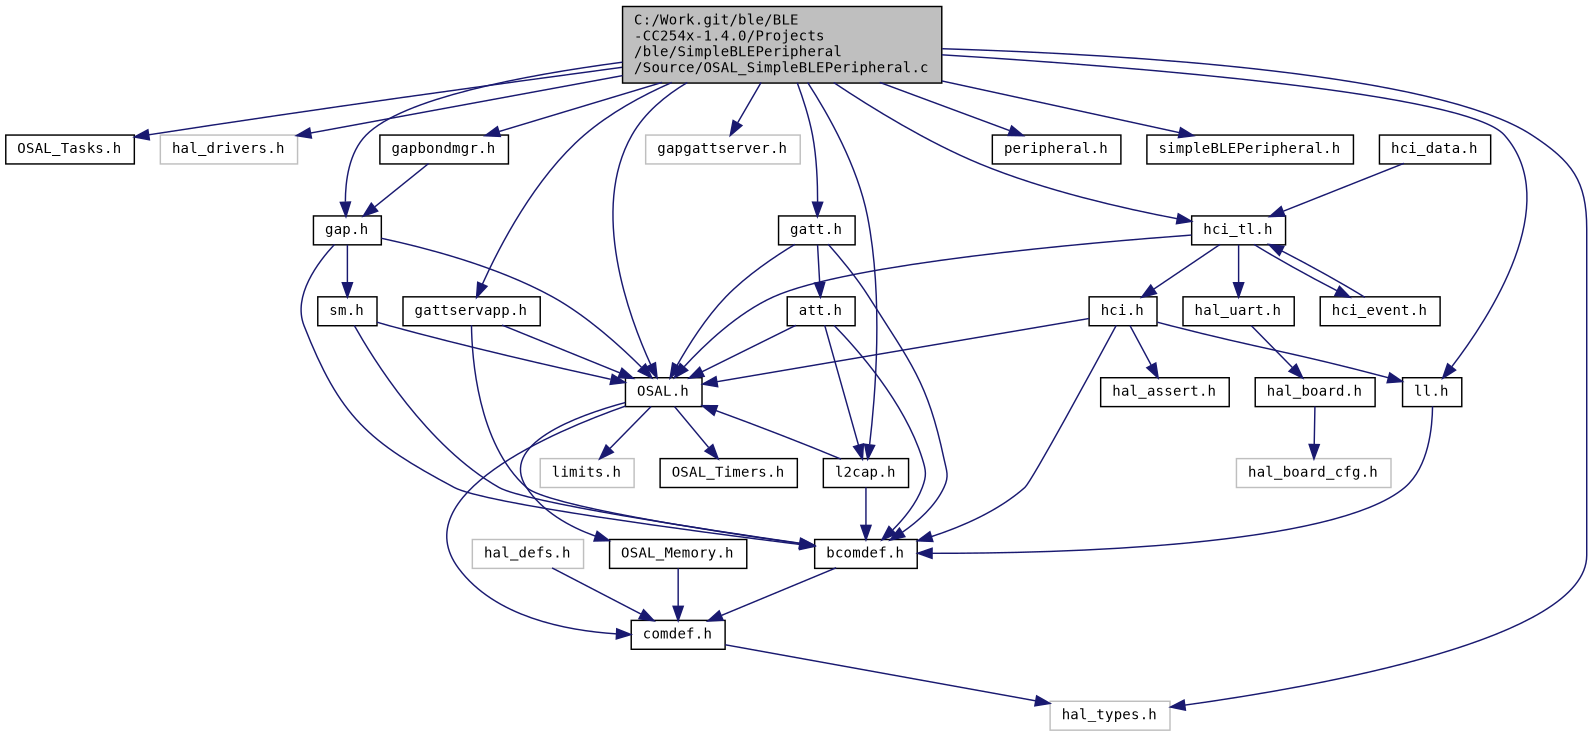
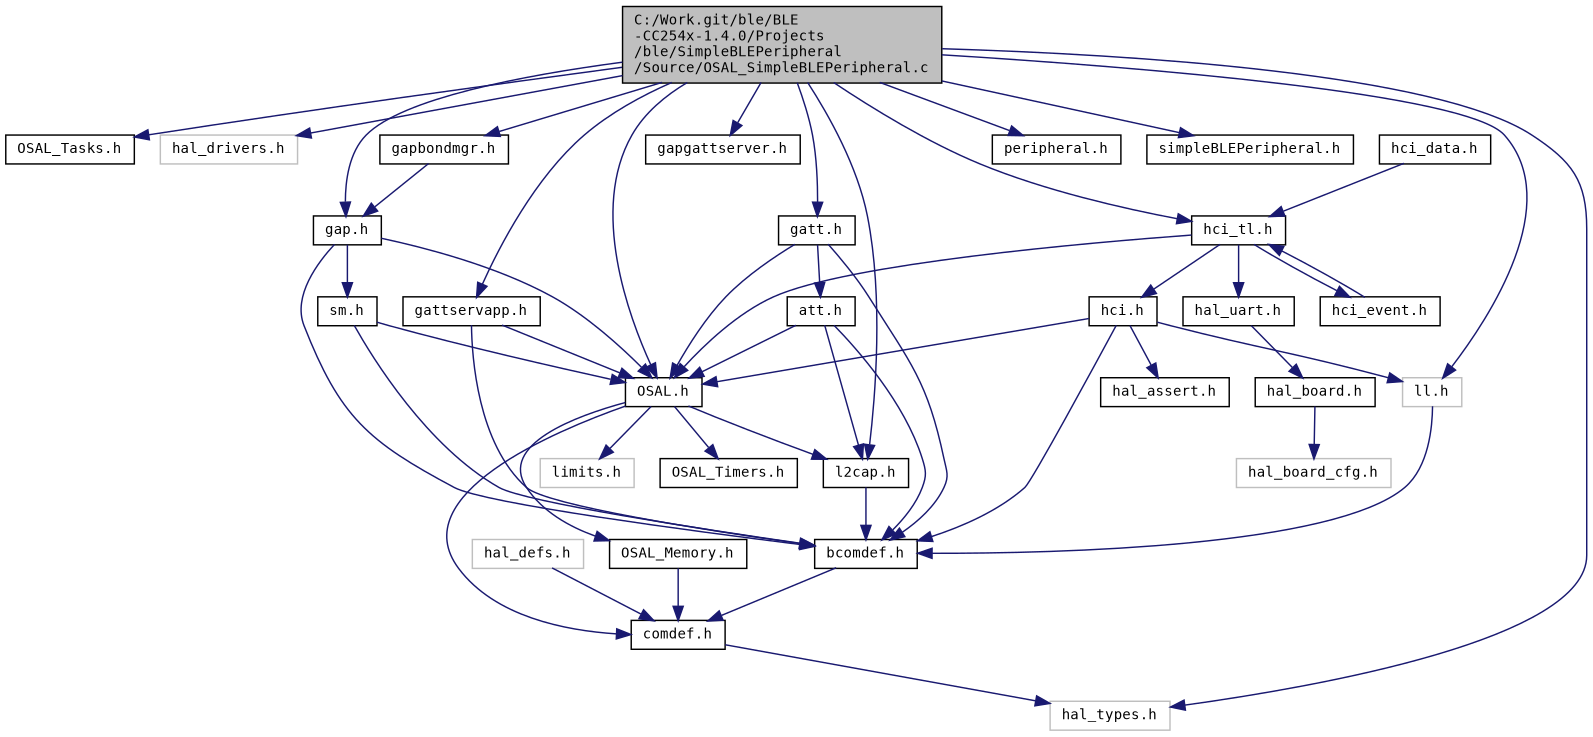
node "gapgattserver.h": color grey75 -> black
node "ll.h": color black -> grey75
edge "l2cap.h" -> "OSAL.h": reversed
